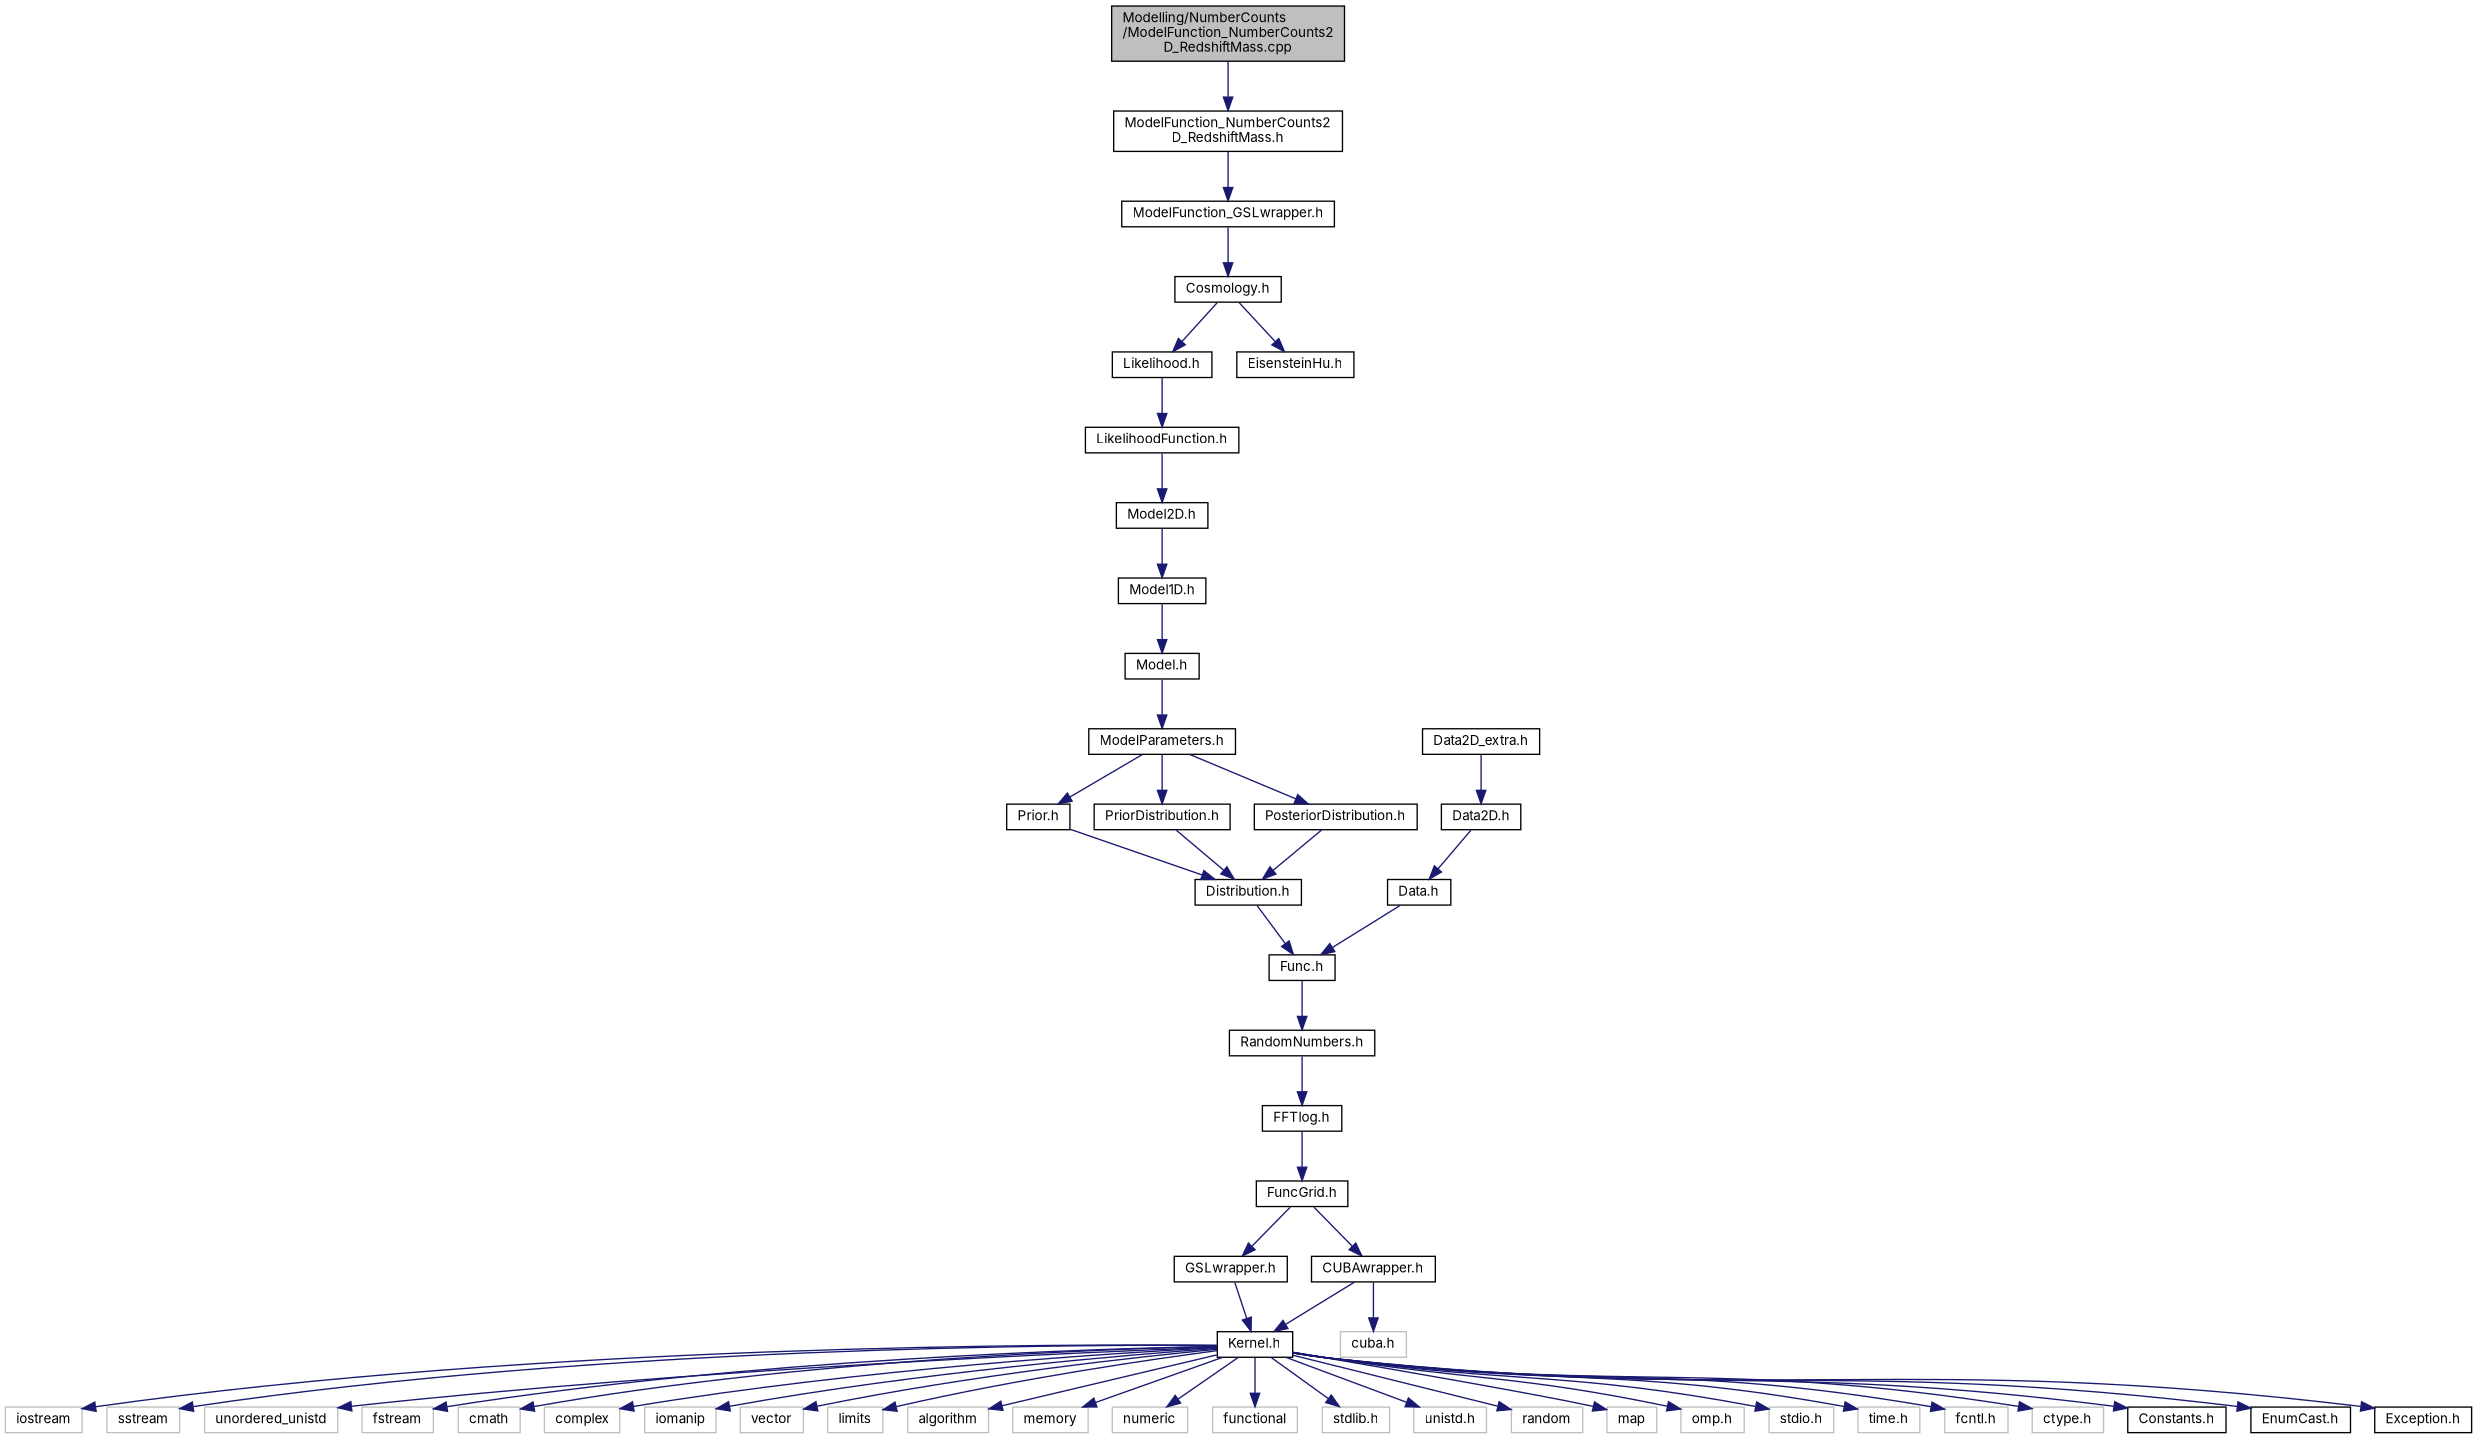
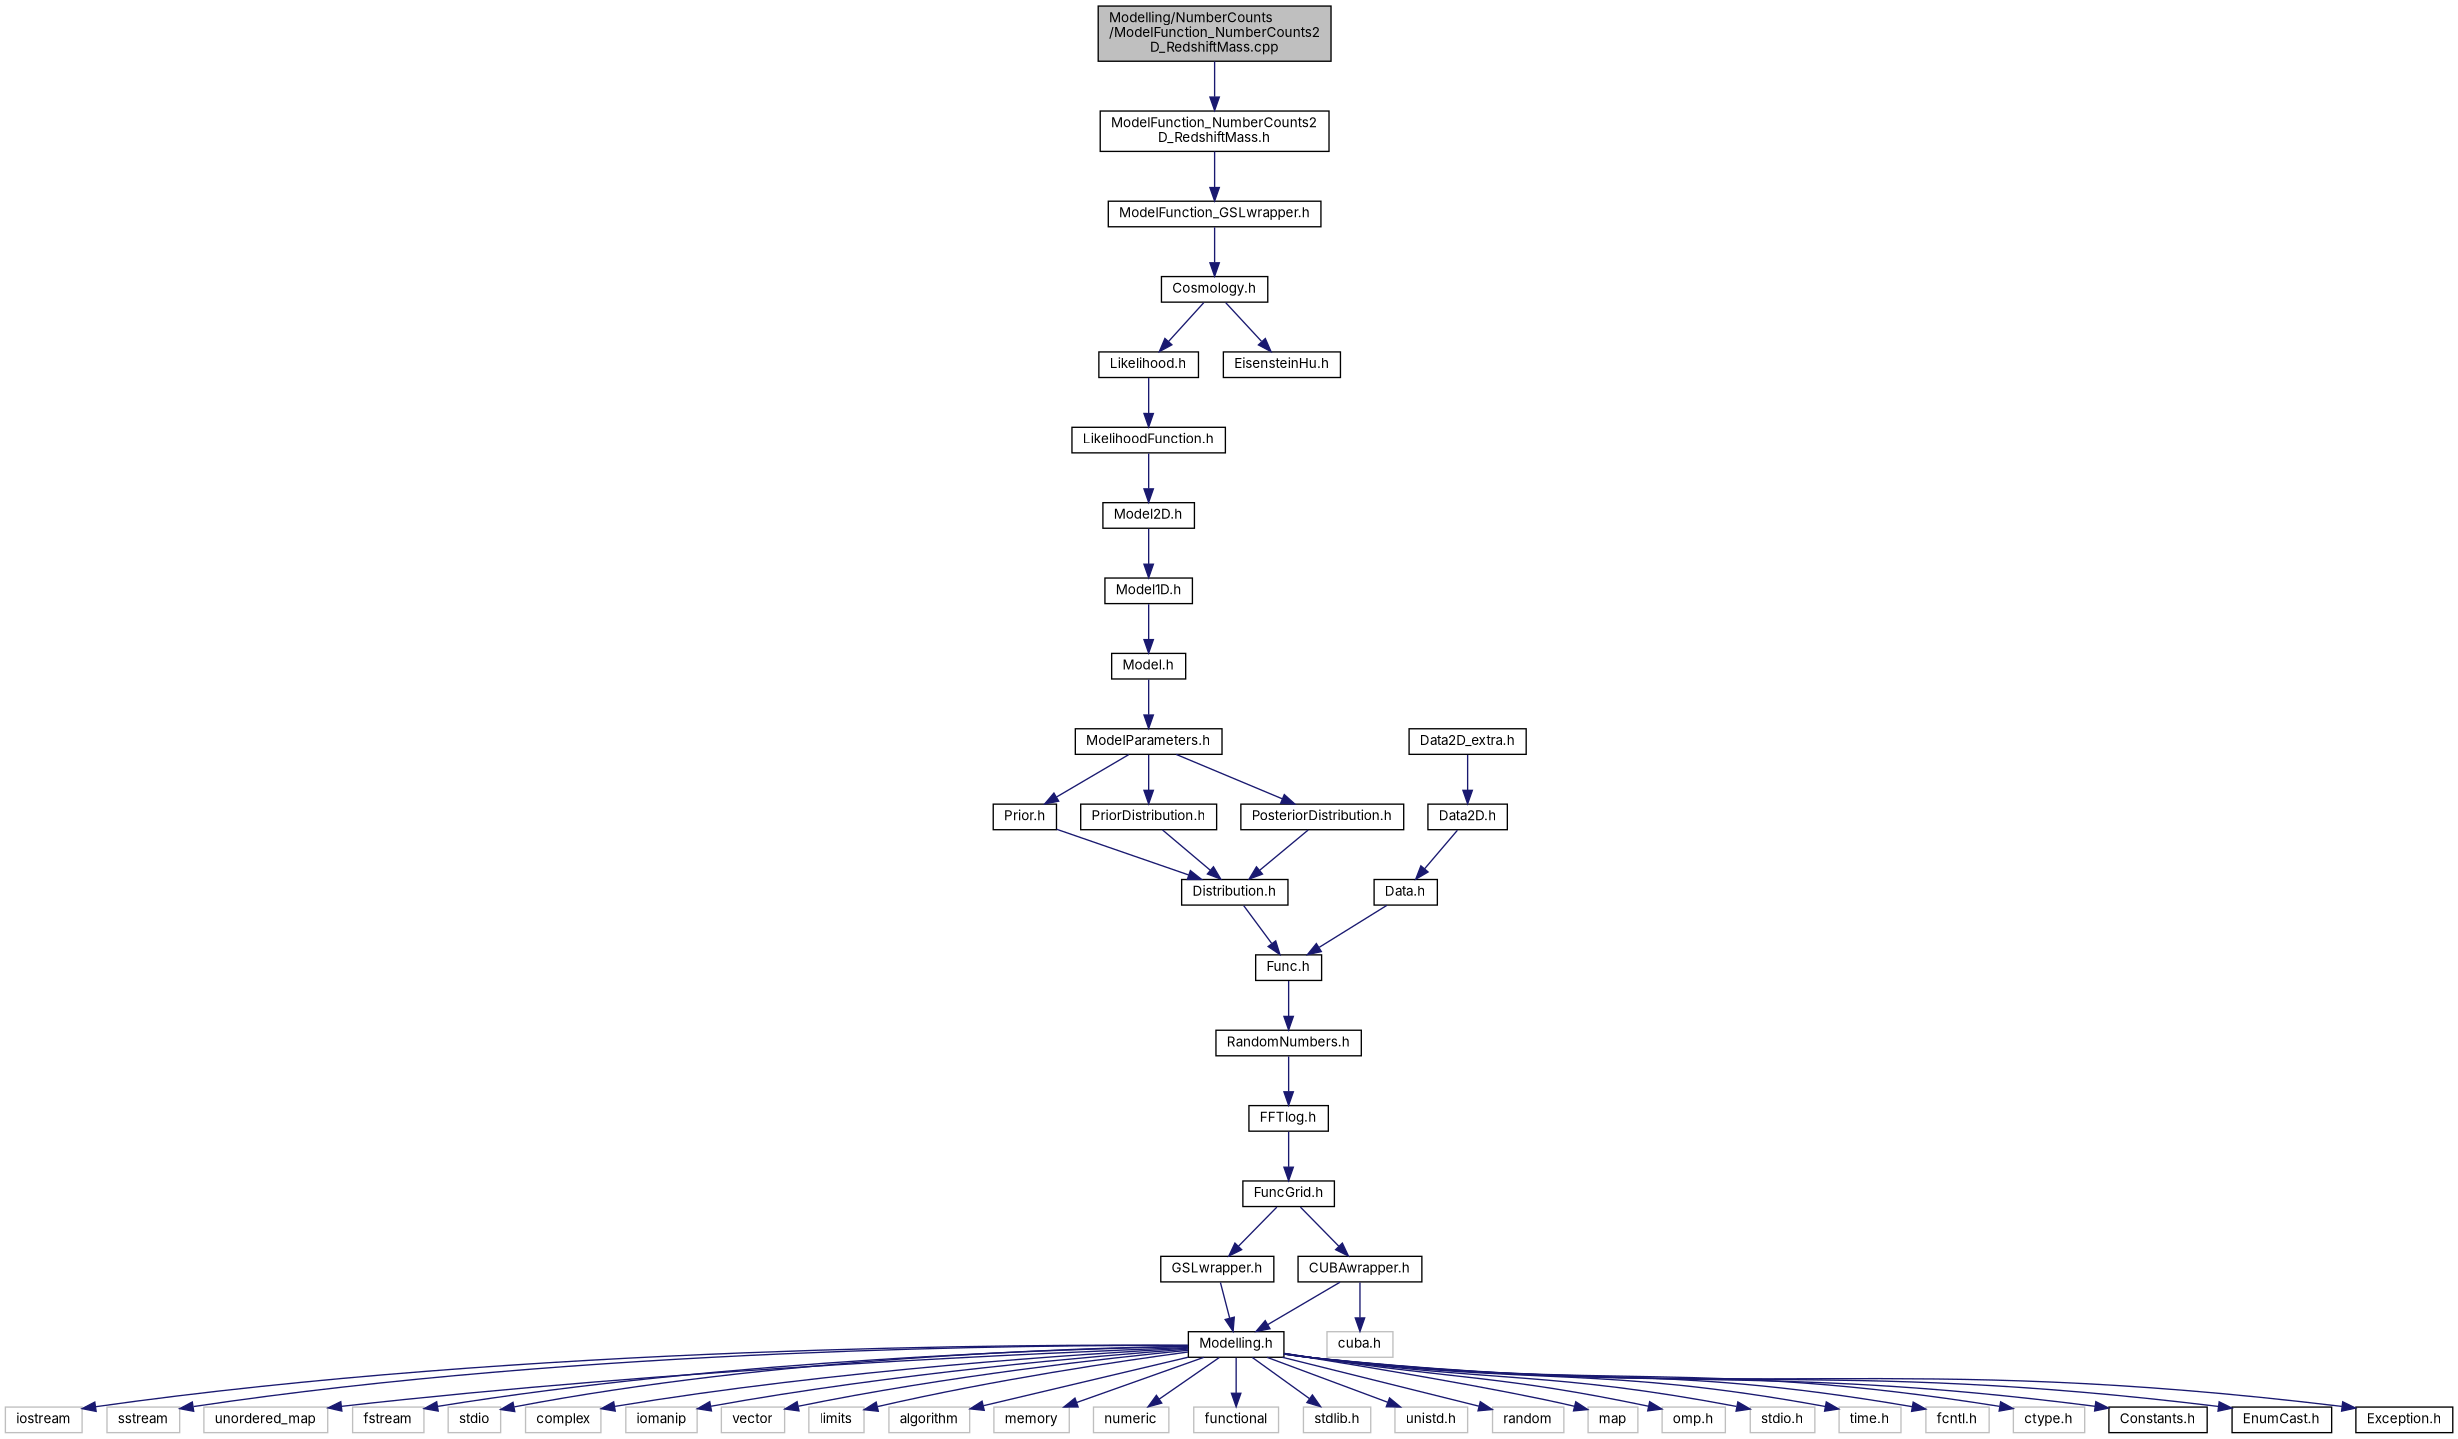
node "Kernel.h": label "Kernel.h" -> "Modelling.h"
node "unordered_unistd": label "unordered_unistd" -> "unordered_map"
node "cmath": label "cmath" -> "stdio"
